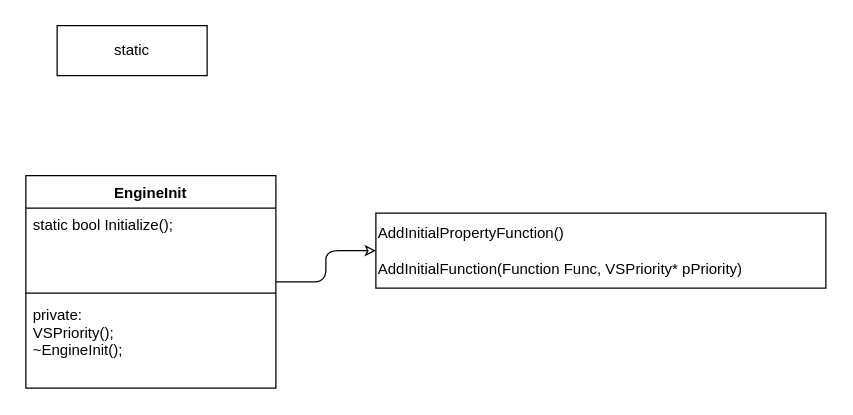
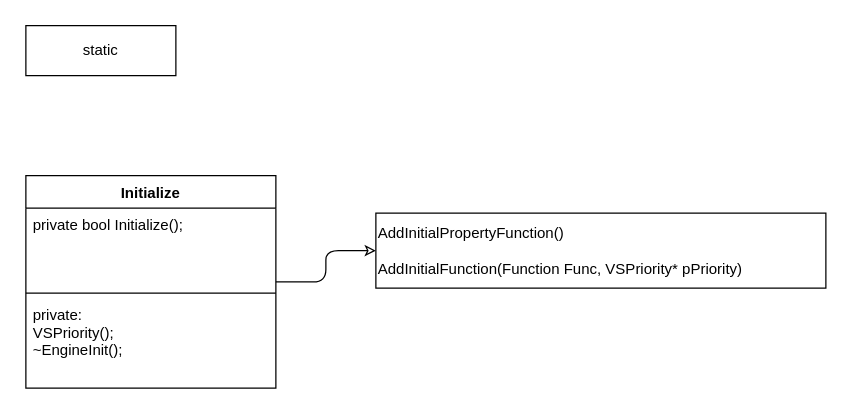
node "static": moved (132, 51) -> (101, 51)
node "EngineInit": label "EngineInit" -> "Initialize"
node "static bool Initialize();": label "static bool Initialize();" -> "private bool Initialize();"
